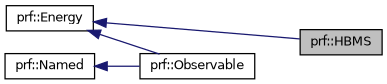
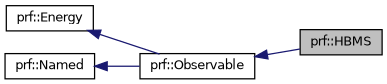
edge "prf::HBMS" -> "prf::Energy": now "prf::HBMS" -> "prf::Observable"
